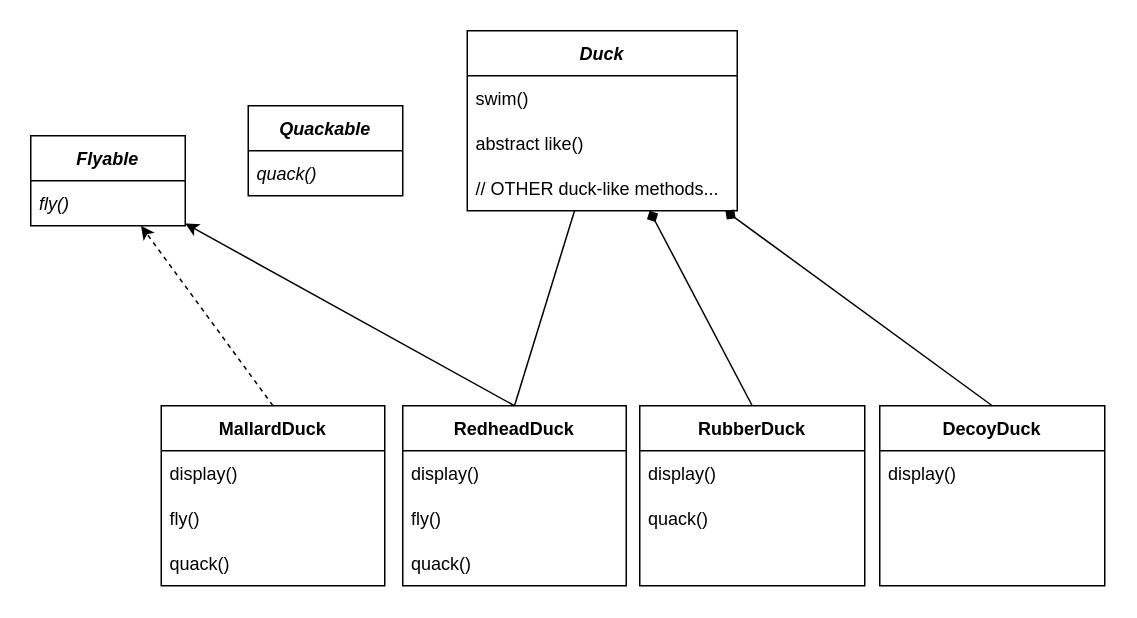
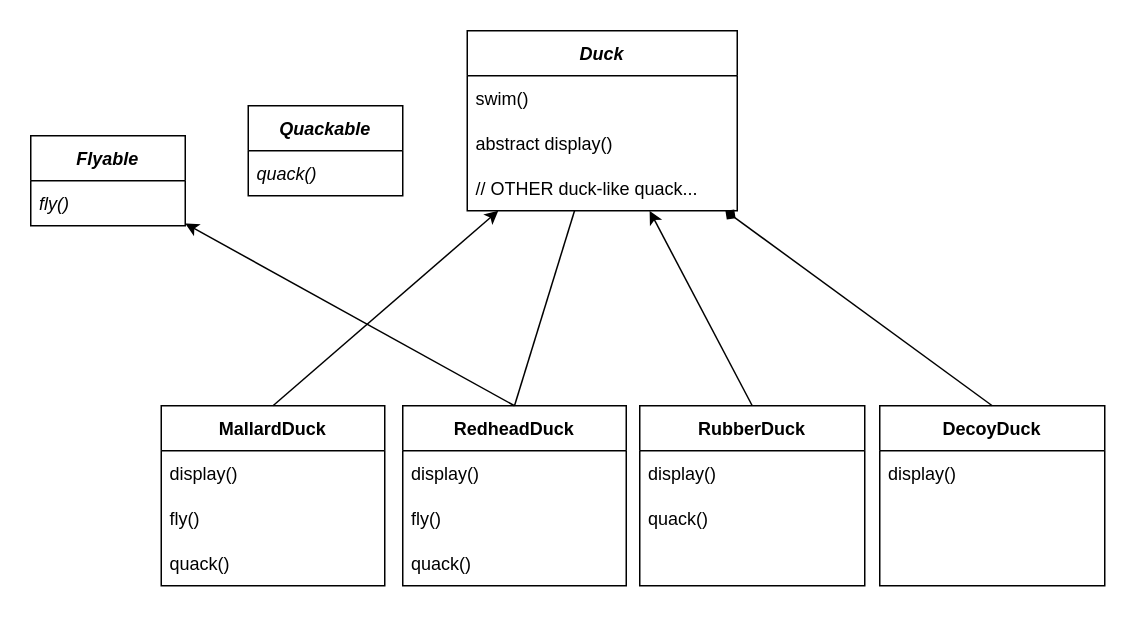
node "abstract like()": label "abstract like()" -> "abstract display()"
node "// OTHER duck-like methods...": label "// OTHER duck-like methods..." -> "// OTHER duck-like quack..."
edge "RubberDuck" -> "Duck": arrowhead diamond -> classic
edge "MallardDuck" -> "Duck": added
edge "MallardDuck" -> "Flyable": removed
